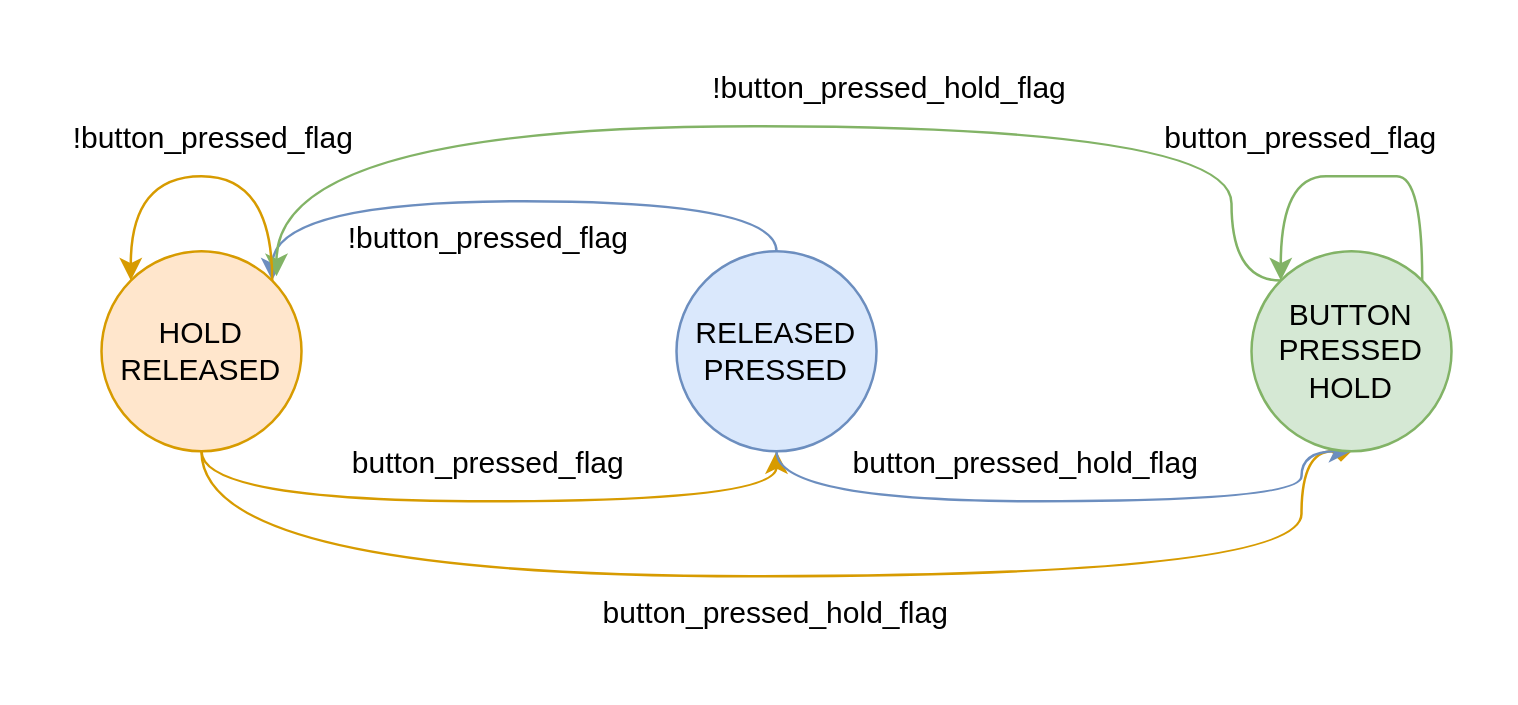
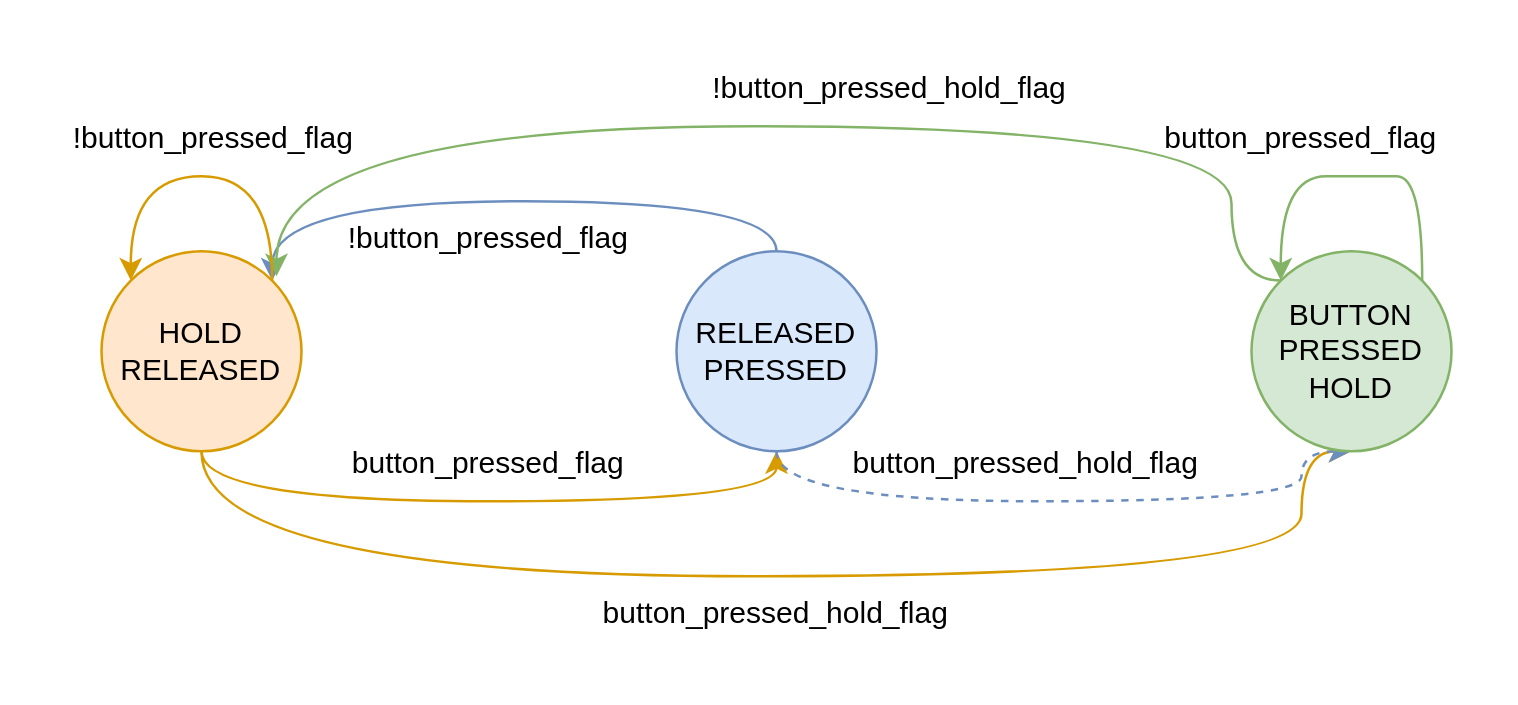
edge "HOLD RELEASED" -> "BUTTON PRESSED HOLD": arrowhead diamond -> classic
edge "RELEASED PRESSED" -> "BUTTON PRESSED HOLD": style solid -> dashed
